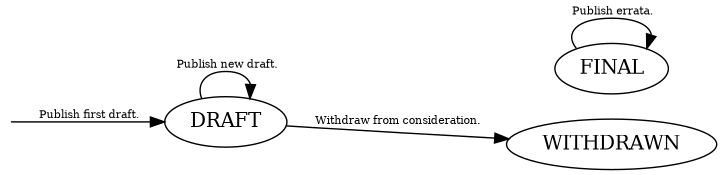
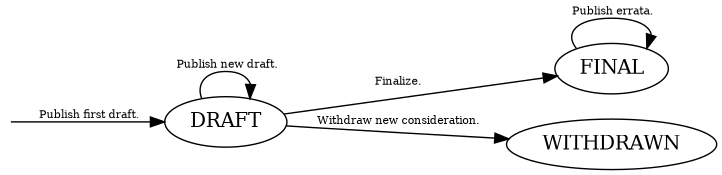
edge "DRAFT" -> "FINAL": added, label "Finalize."
edge "DRAFT" -> "WITHDRAWN": label " Withdraw from consideration." -> " Withdraw new consideration."
